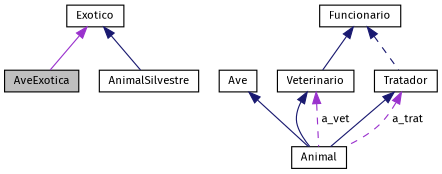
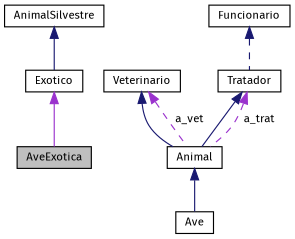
edge "AnimalSilvestre" -> "Exotico": reversed
edge "Veterinario" -> "Funcionario": removed
edge "Animal" -> "Ave": reversed
